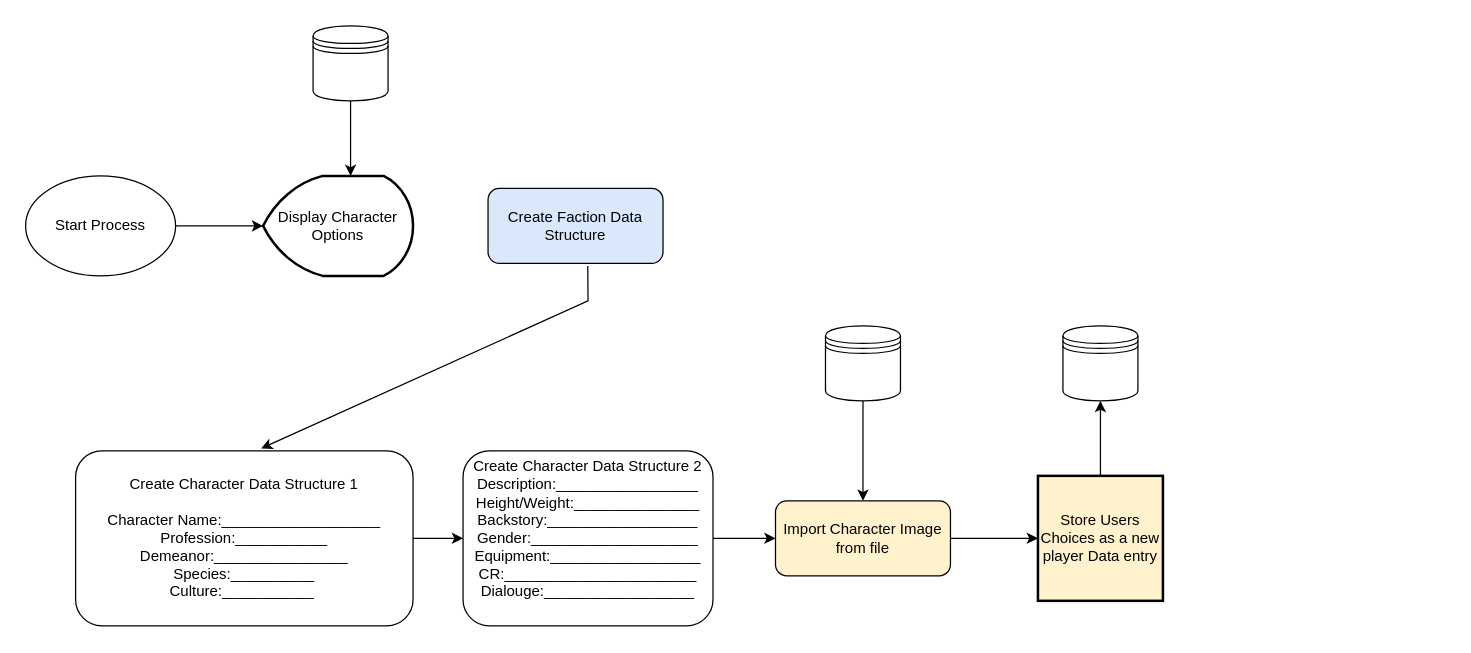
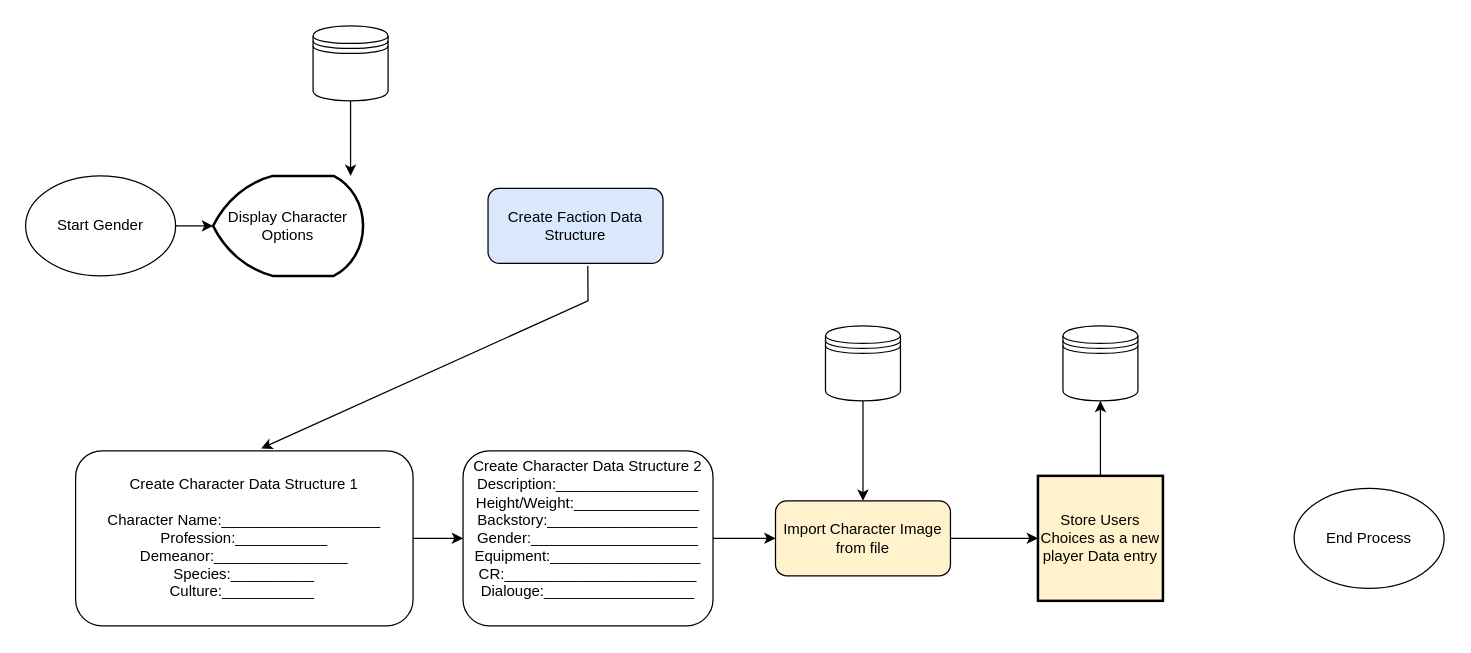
node "Start Process": label "Start Process" -> "Start Gender"
node "Display Character Options": moved (338, 226) -> (288, 226)
node "End Process": added
